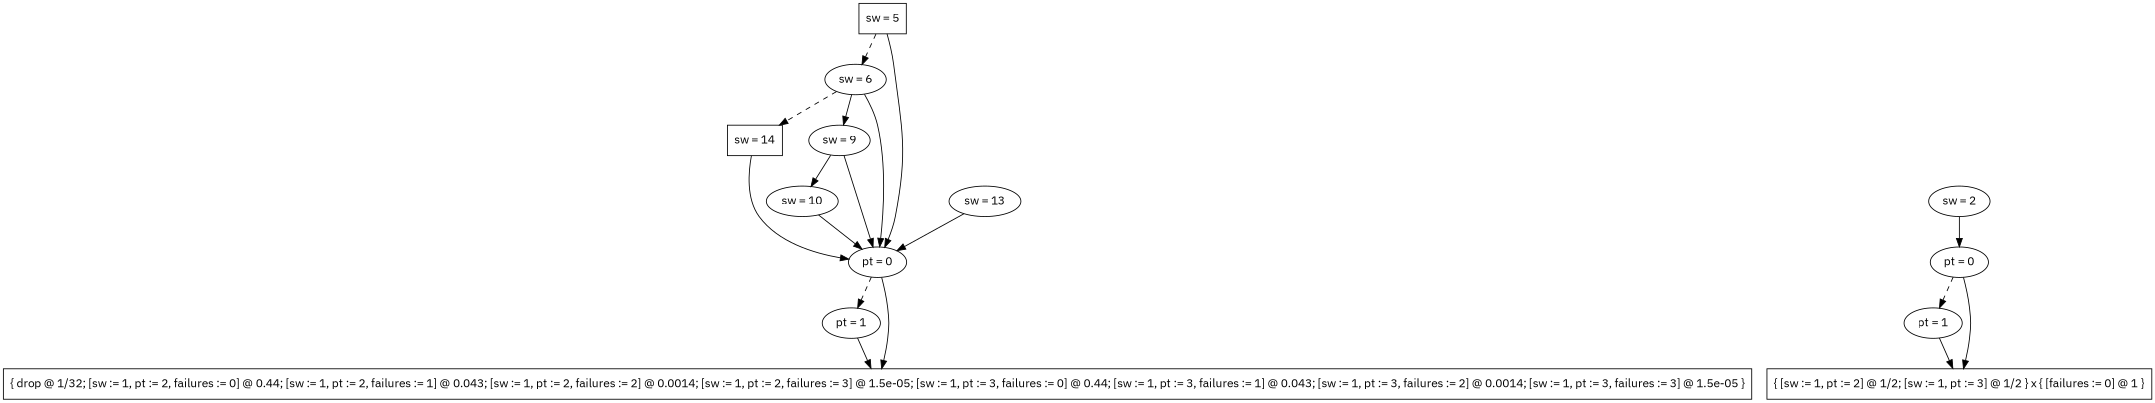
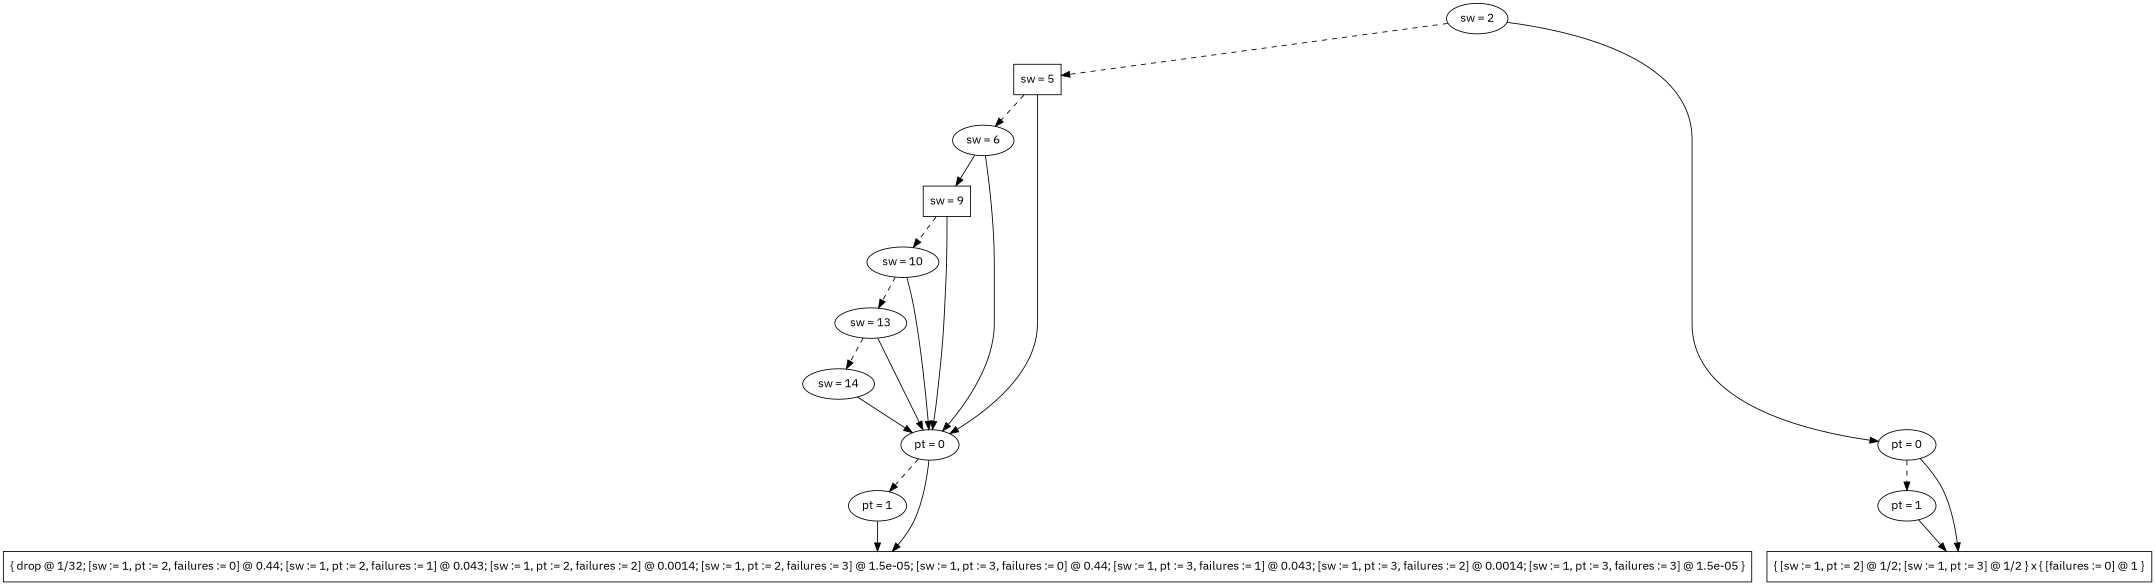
edge "sw = 2" -> "sw = 5": added
edge "sw = 6" -> "sw = 14": now "sw = 13" -> "sw = 14"
node "sw = 14": shape box -> ellipse
node "sw = 9": shape ellipse -> box
edge "sw = 9" -> "sw = 10": style solid -> dashed
edge "sw = 10" -> "sw = 13": added
